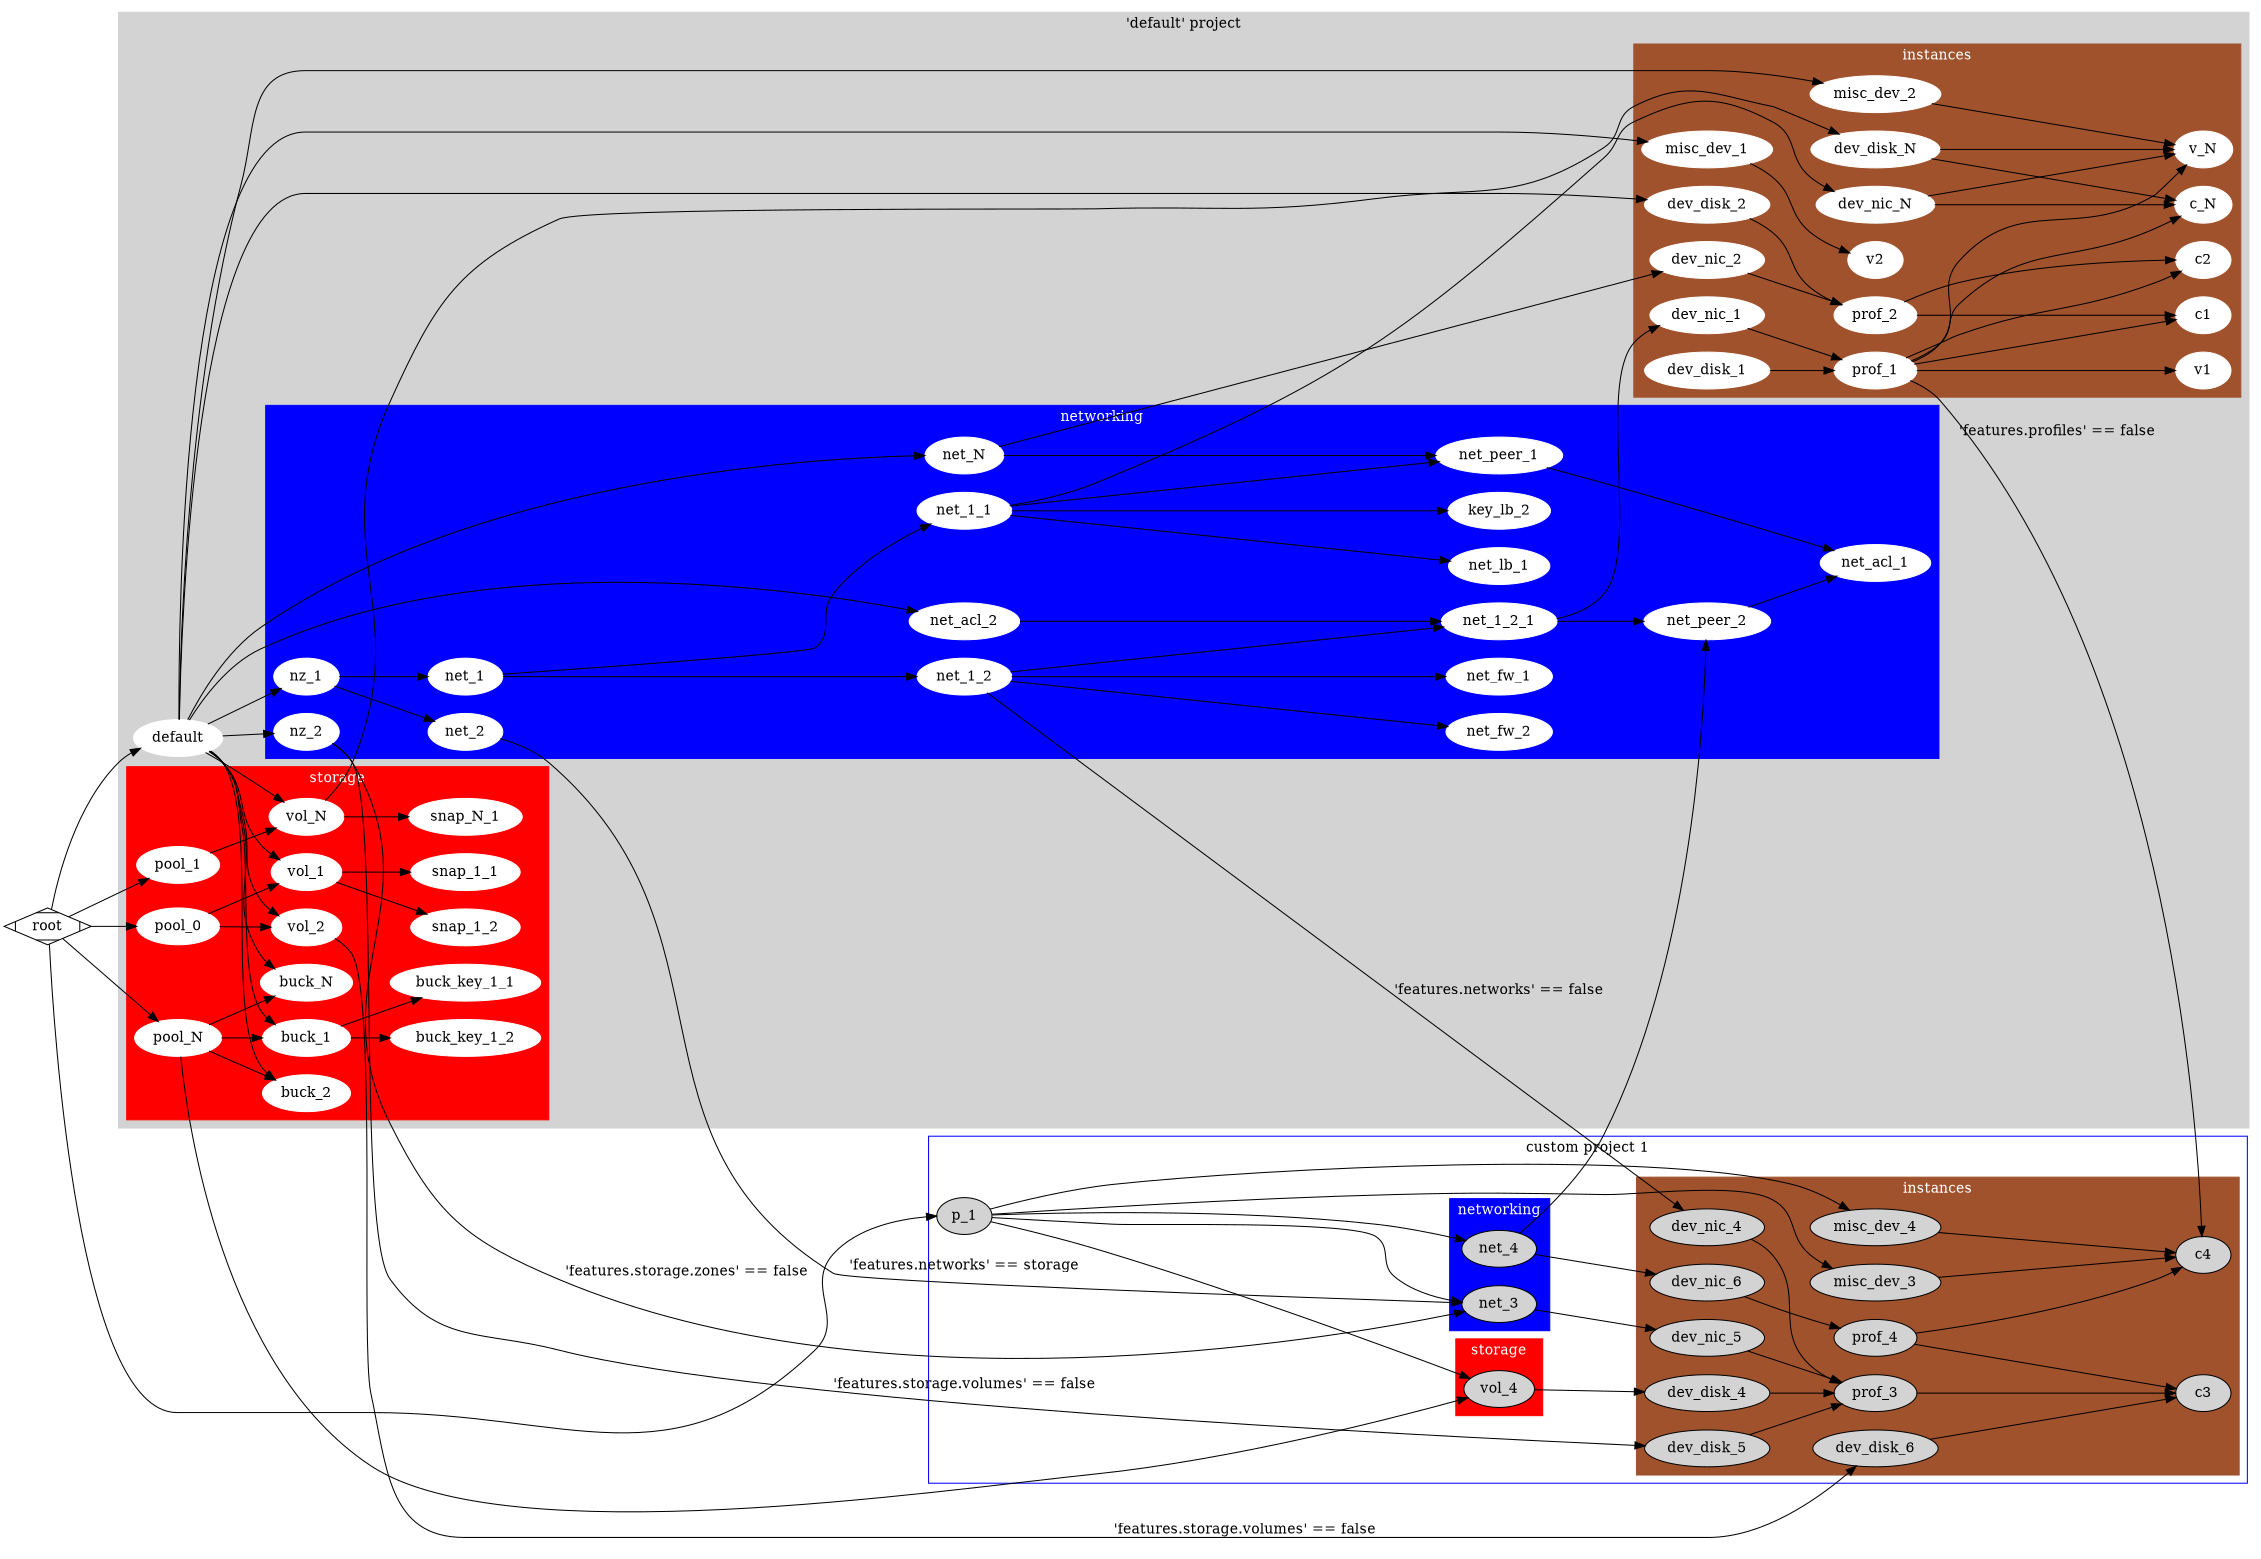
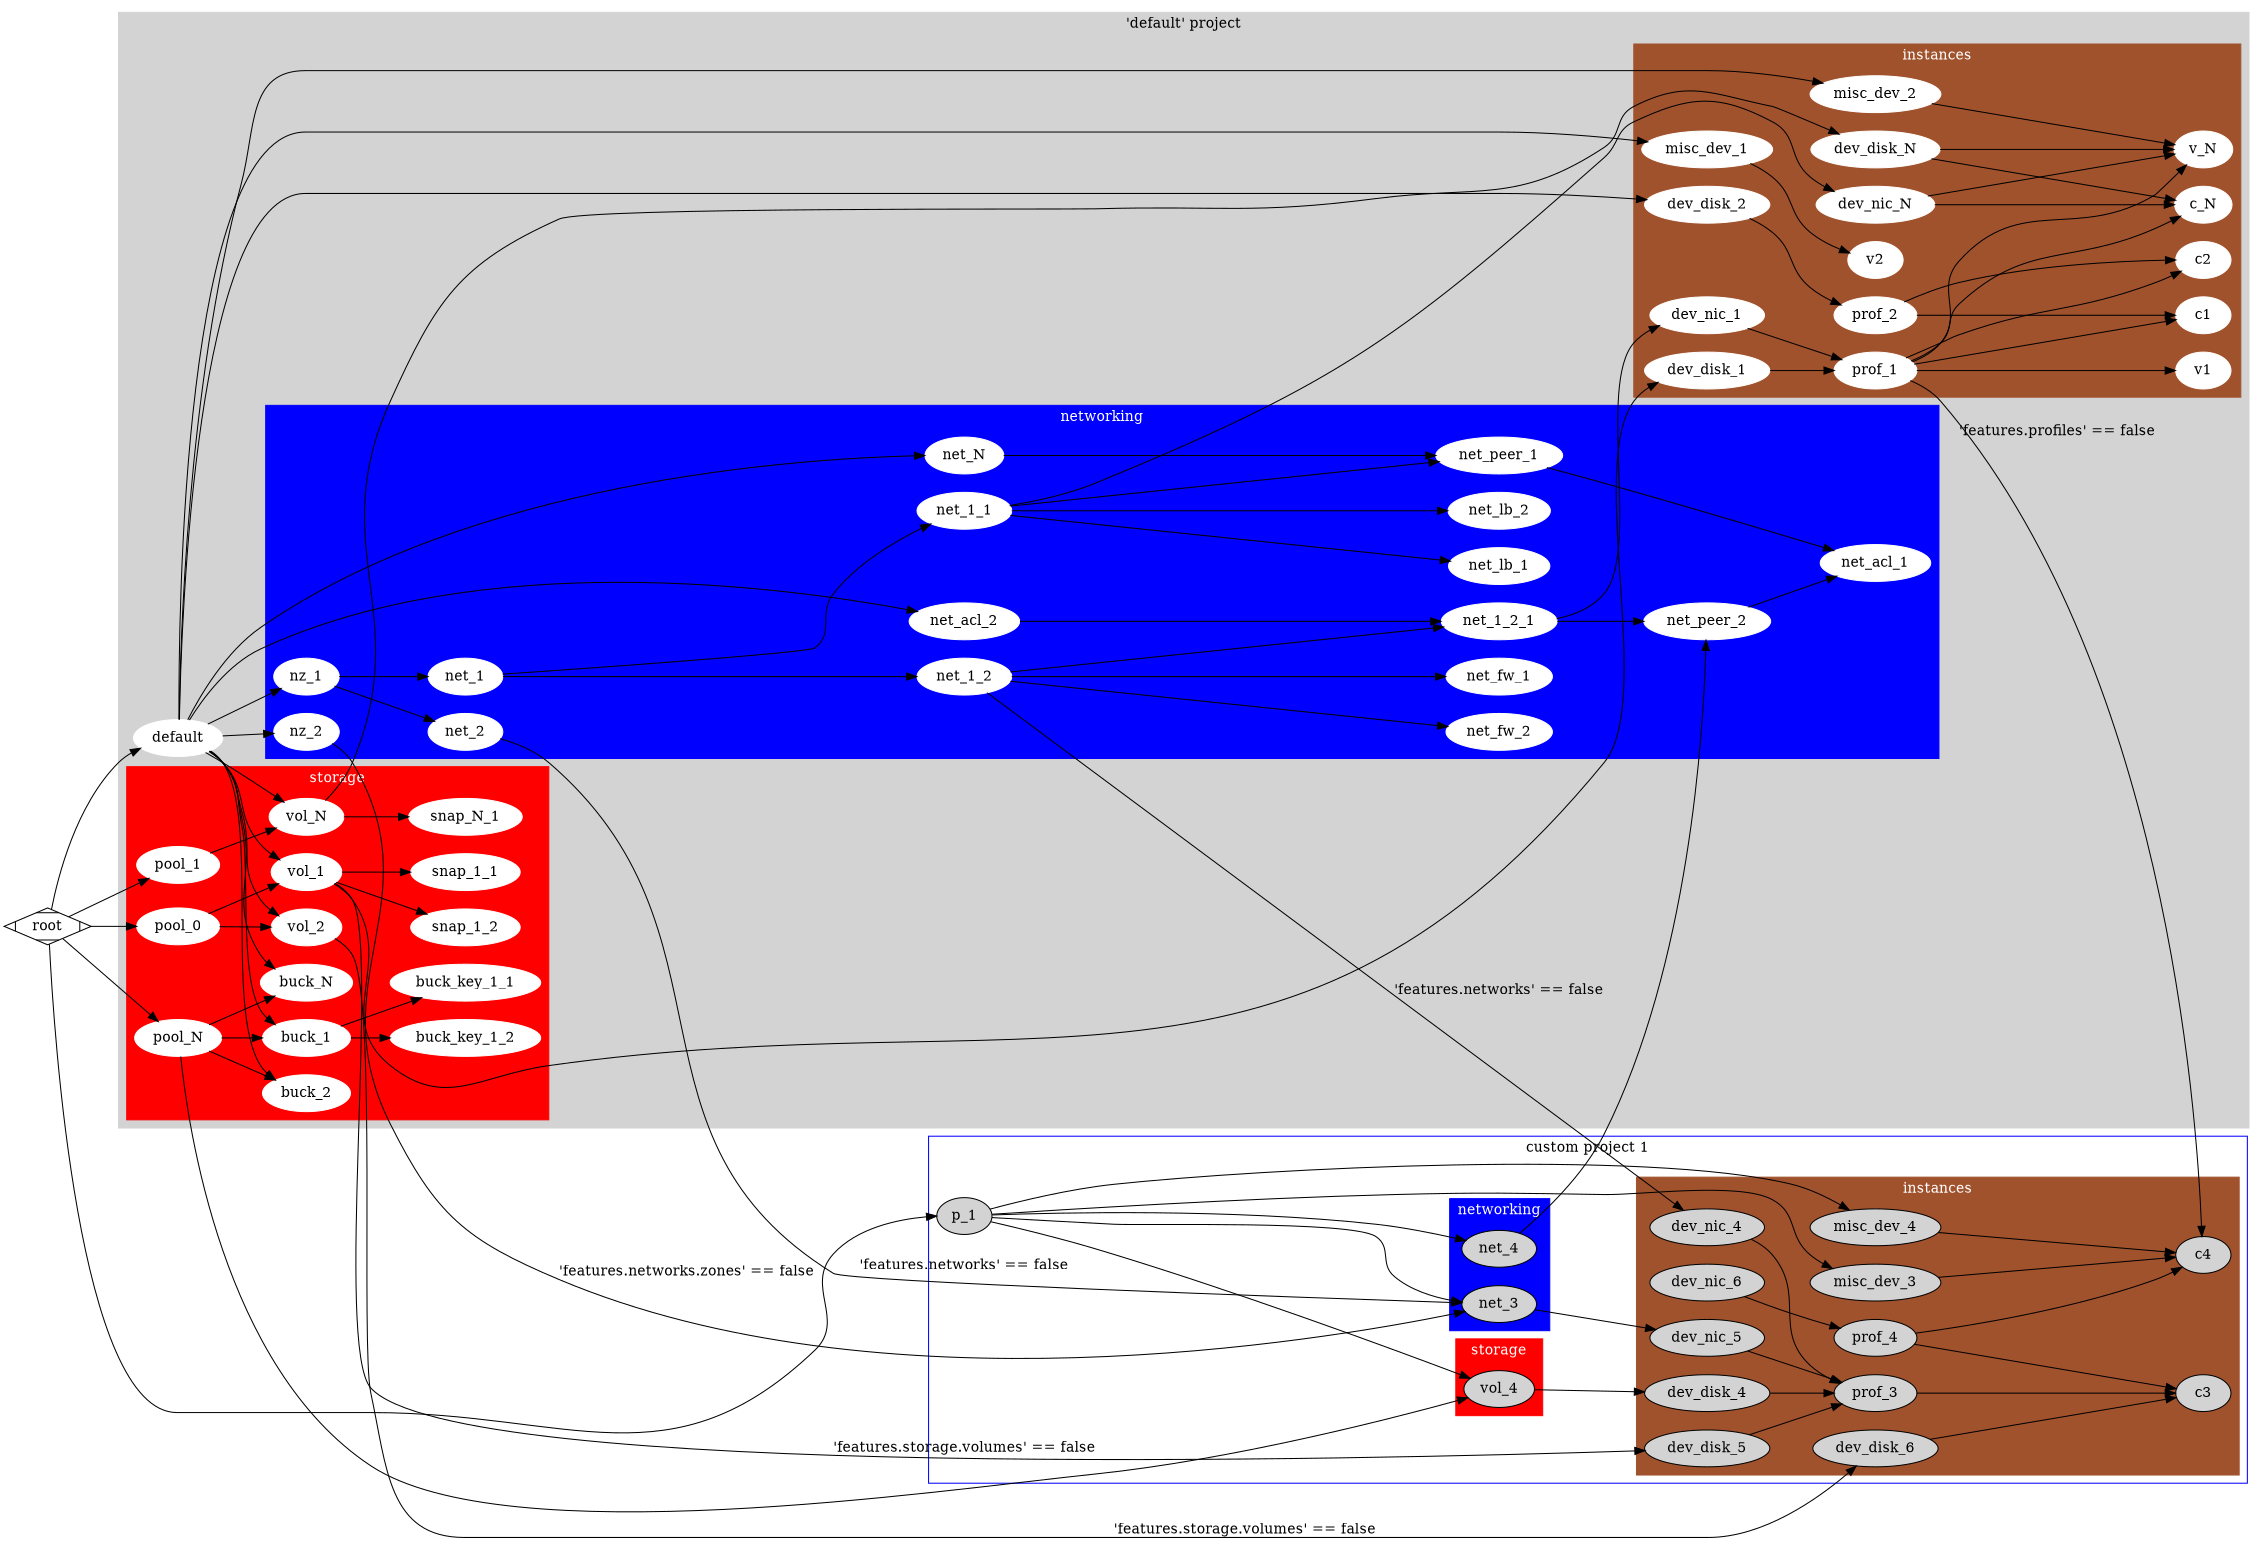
node "dev_nic_2": removed
node "key_lb_2": label "key_lb_2" -> "net_lb_2"
edge "vol_1" -> "dev_disk_1": added
edge "net_4" -> "dev_nic_6": removed
edge "net_2" -> "net_3": label "'features.networks' == storage" -> "'features.networks' == false"
edge "nz_2" -> "net_3": label "'features.storage.zones' == false" -> "'features.networks.zones' == false"
edge "nz_2" -> "dev_disk_5": now "vol_1" -> "dev_disk_5"
